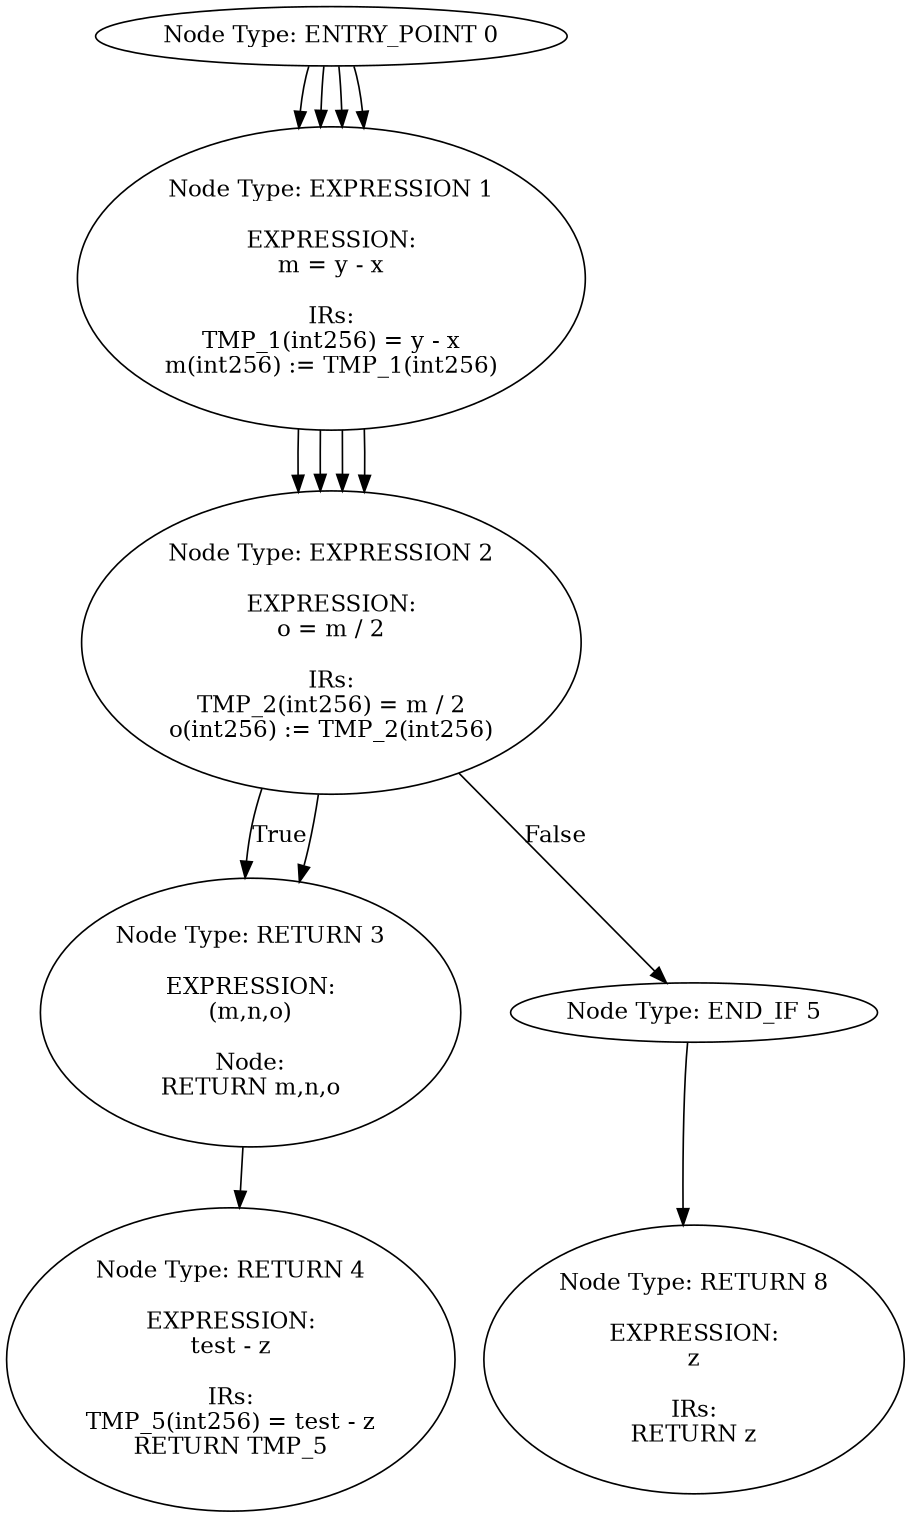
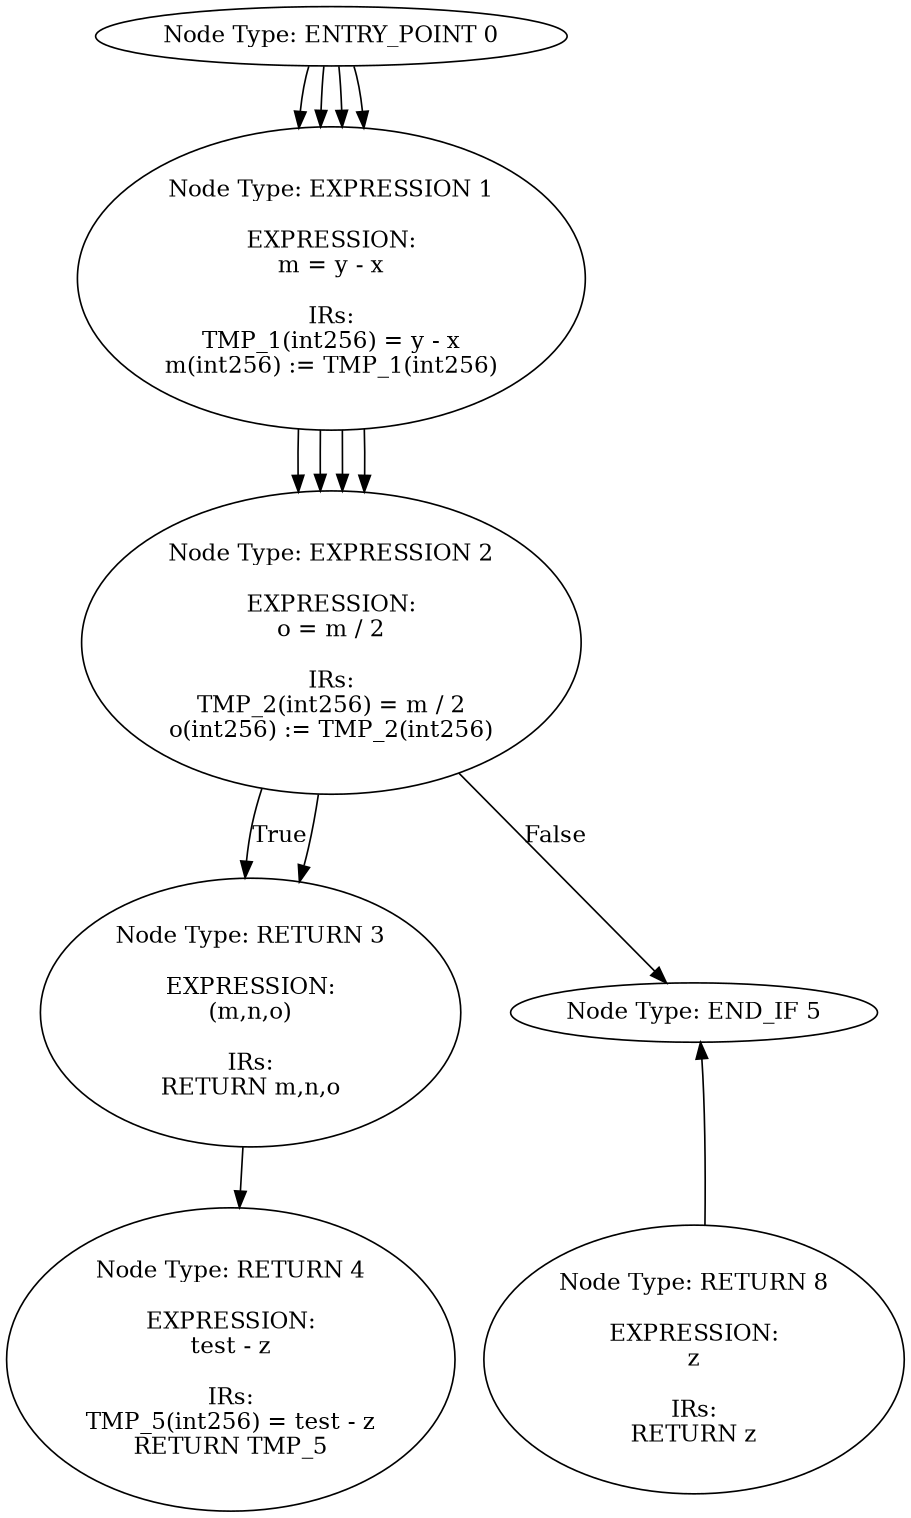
node "Node Type: RETURN 3 EXPRESSION: (m,n,o) Node: RETURN m,n,o": label "Node Type: RETURN 3 EXPRESSION: (m,n,o) Node: RETURN m,n,o" -> "Node Type: RETURN 3 EXPRESSION: (m,n,o) IRs: RETURN m,n,o"
edge "Node Type: END_IF 5" -> "Node Type: RETURN 8 EXPRESSION: z IRs: RETURN z": reversed
